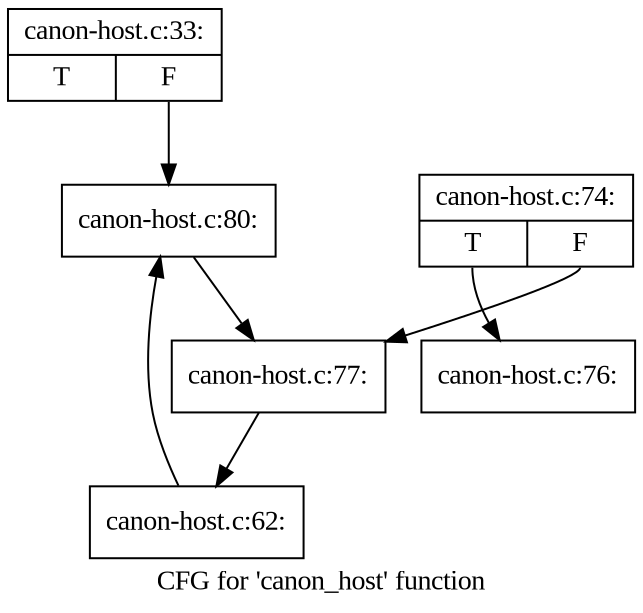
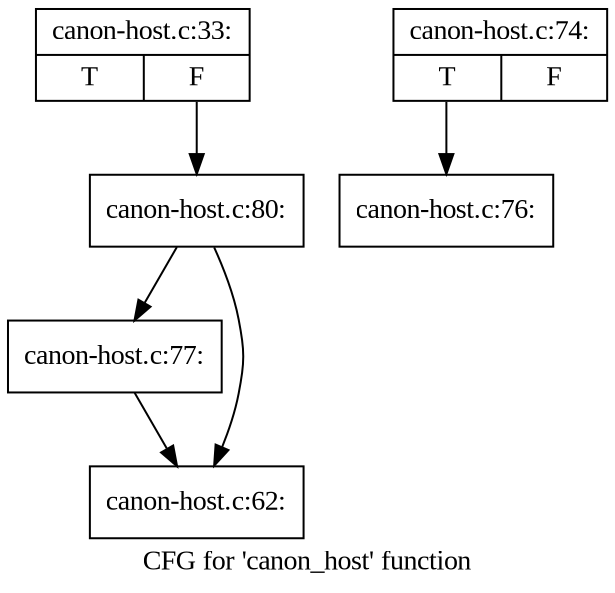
edge "canon-host.c:74:" -> "canon-host.c:77:": removed
edge "canon-host.c:62:" -> "canon-host.c:80:": reversed
